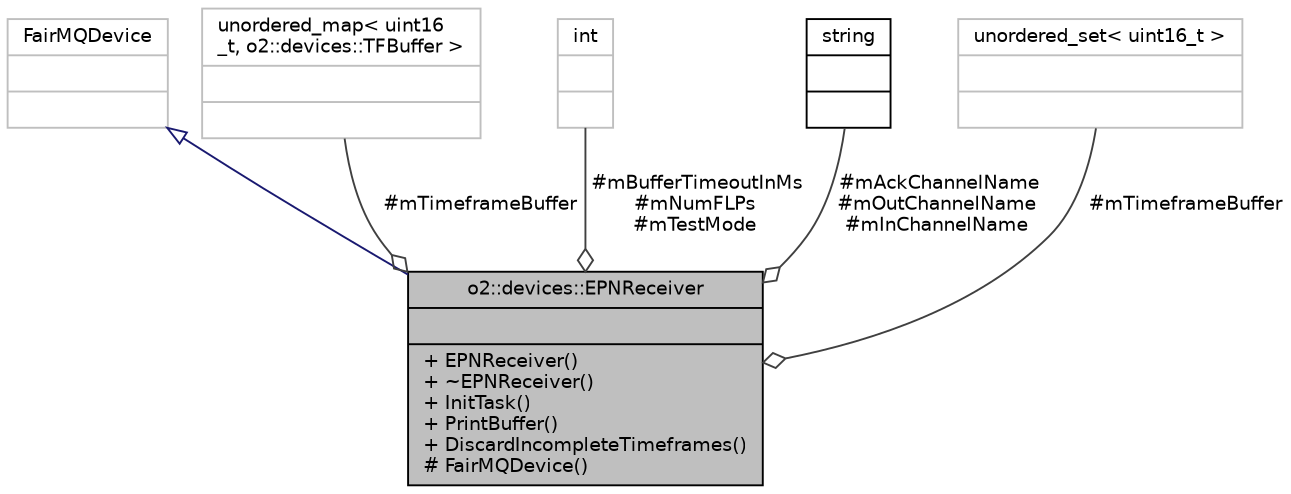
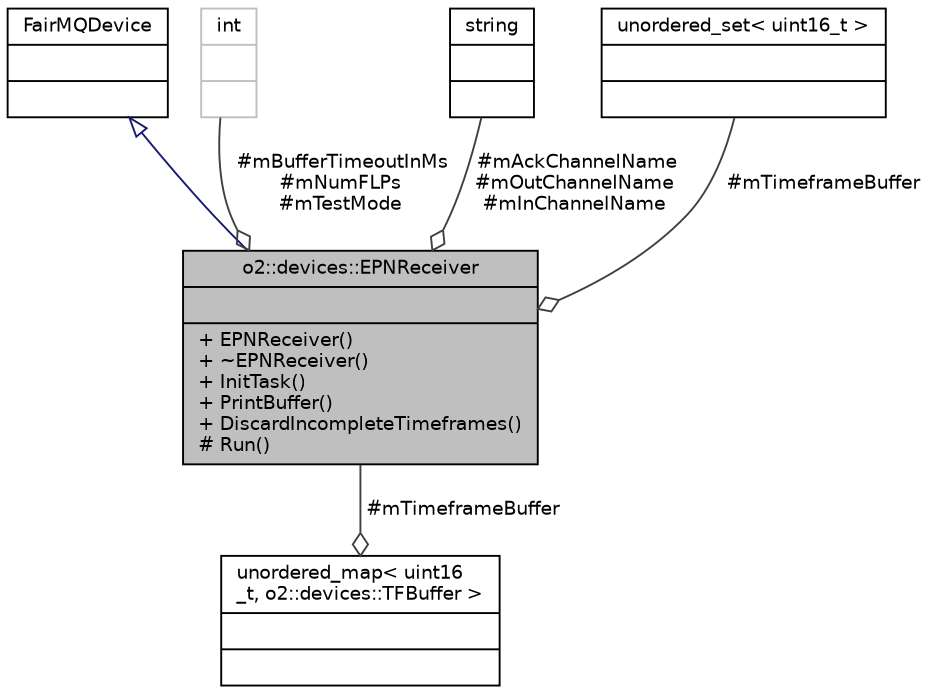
node "FairMQDevice": color grey75 -> black
node "unordered_map< uint16": color grey75 -> black
node "unordered_set< uint16_t >": color grey75 -> black
edge "unordered_map< uint16" -> "o2::devices::EPNReceiver": reversed
node "o2::devices::EPNReceiver": text "# FairMQDevice()" -> "# Run()"
